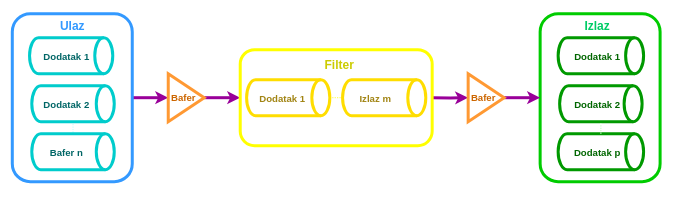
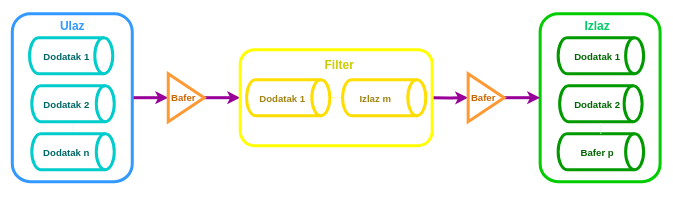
node "Bafer n": label "Bafer n" -> "Dodatak n"
node "Dodatak p": label "Dodatak p" -> "Bafer p"
